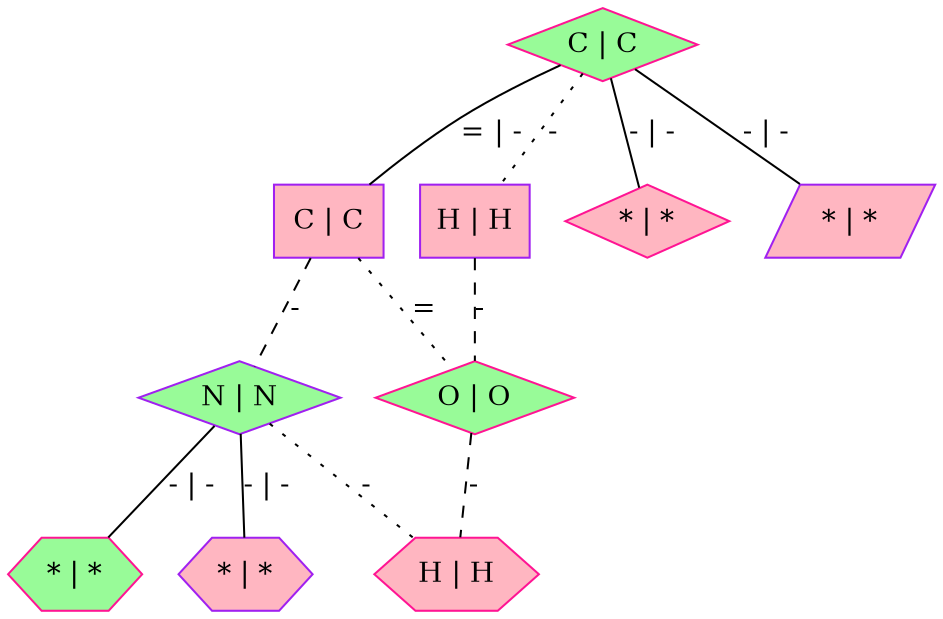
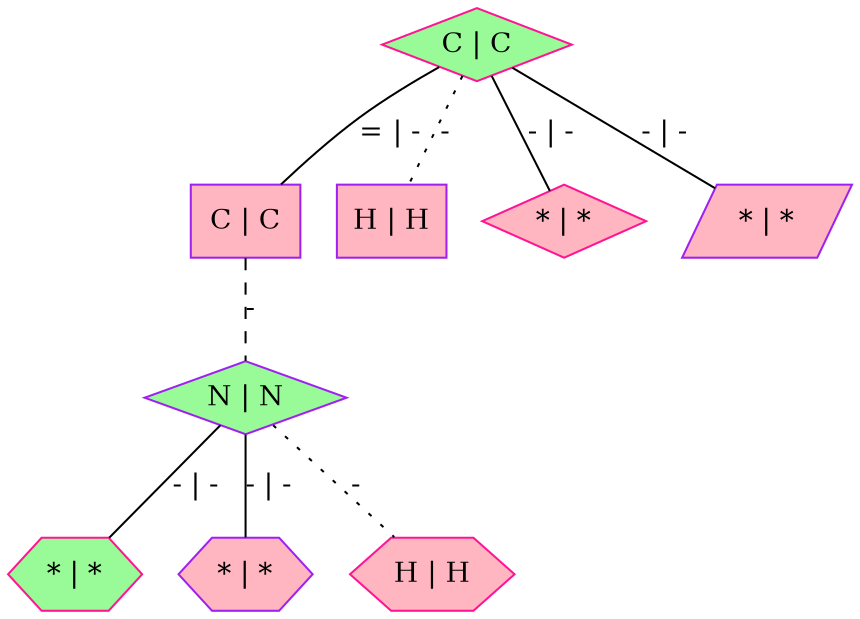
node "O | O": removed
